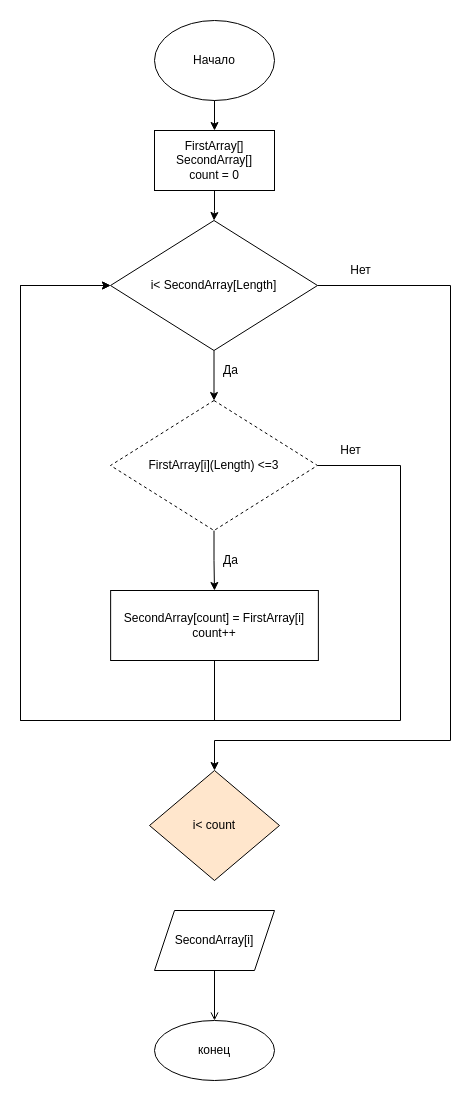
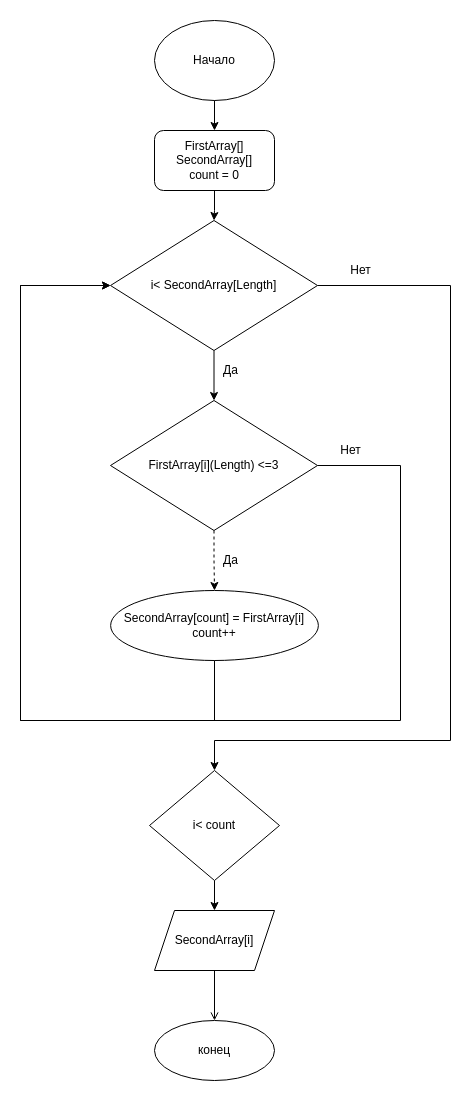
node "FirstArray[] SecondArray[] count = 0": shape rectangle -> rounded rectangle
node "FirstArray[i](Length) <=3": style dashed -> solid
edge "FirstArray[i](Length) <=3" -> "SecondArray[count] = FirstArray[i] count++": style solid -> dashed
node "SecondArray[count] = FirstArray[i] count++": shape rectangle -> ellipse
node "i< count": fillcolor #ffe6cc -> #ffffff
edge "i< count" -> "SecondArray[i]": added
